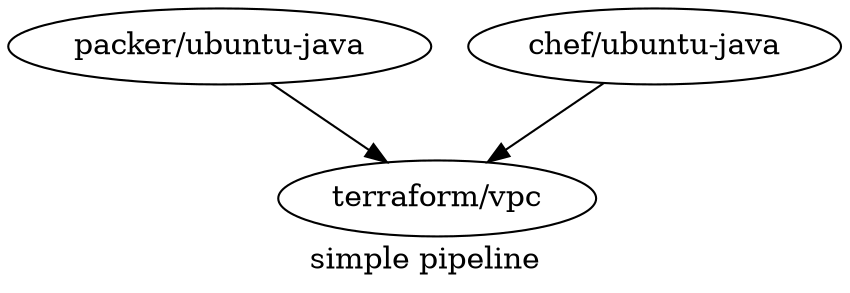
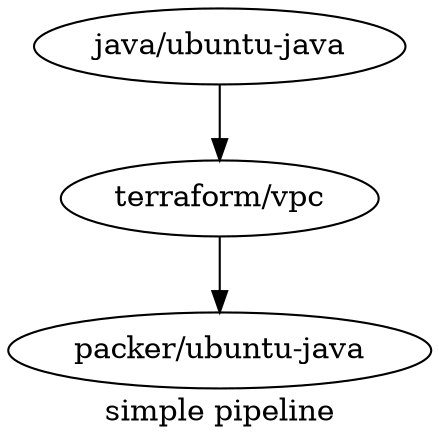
node "chef/ubuntu-java": label "chef/ubuntu-java" -> "java/ubuntu-java"
edge "packer/ubuntu-java" -> "terraform/vpc": reversed
